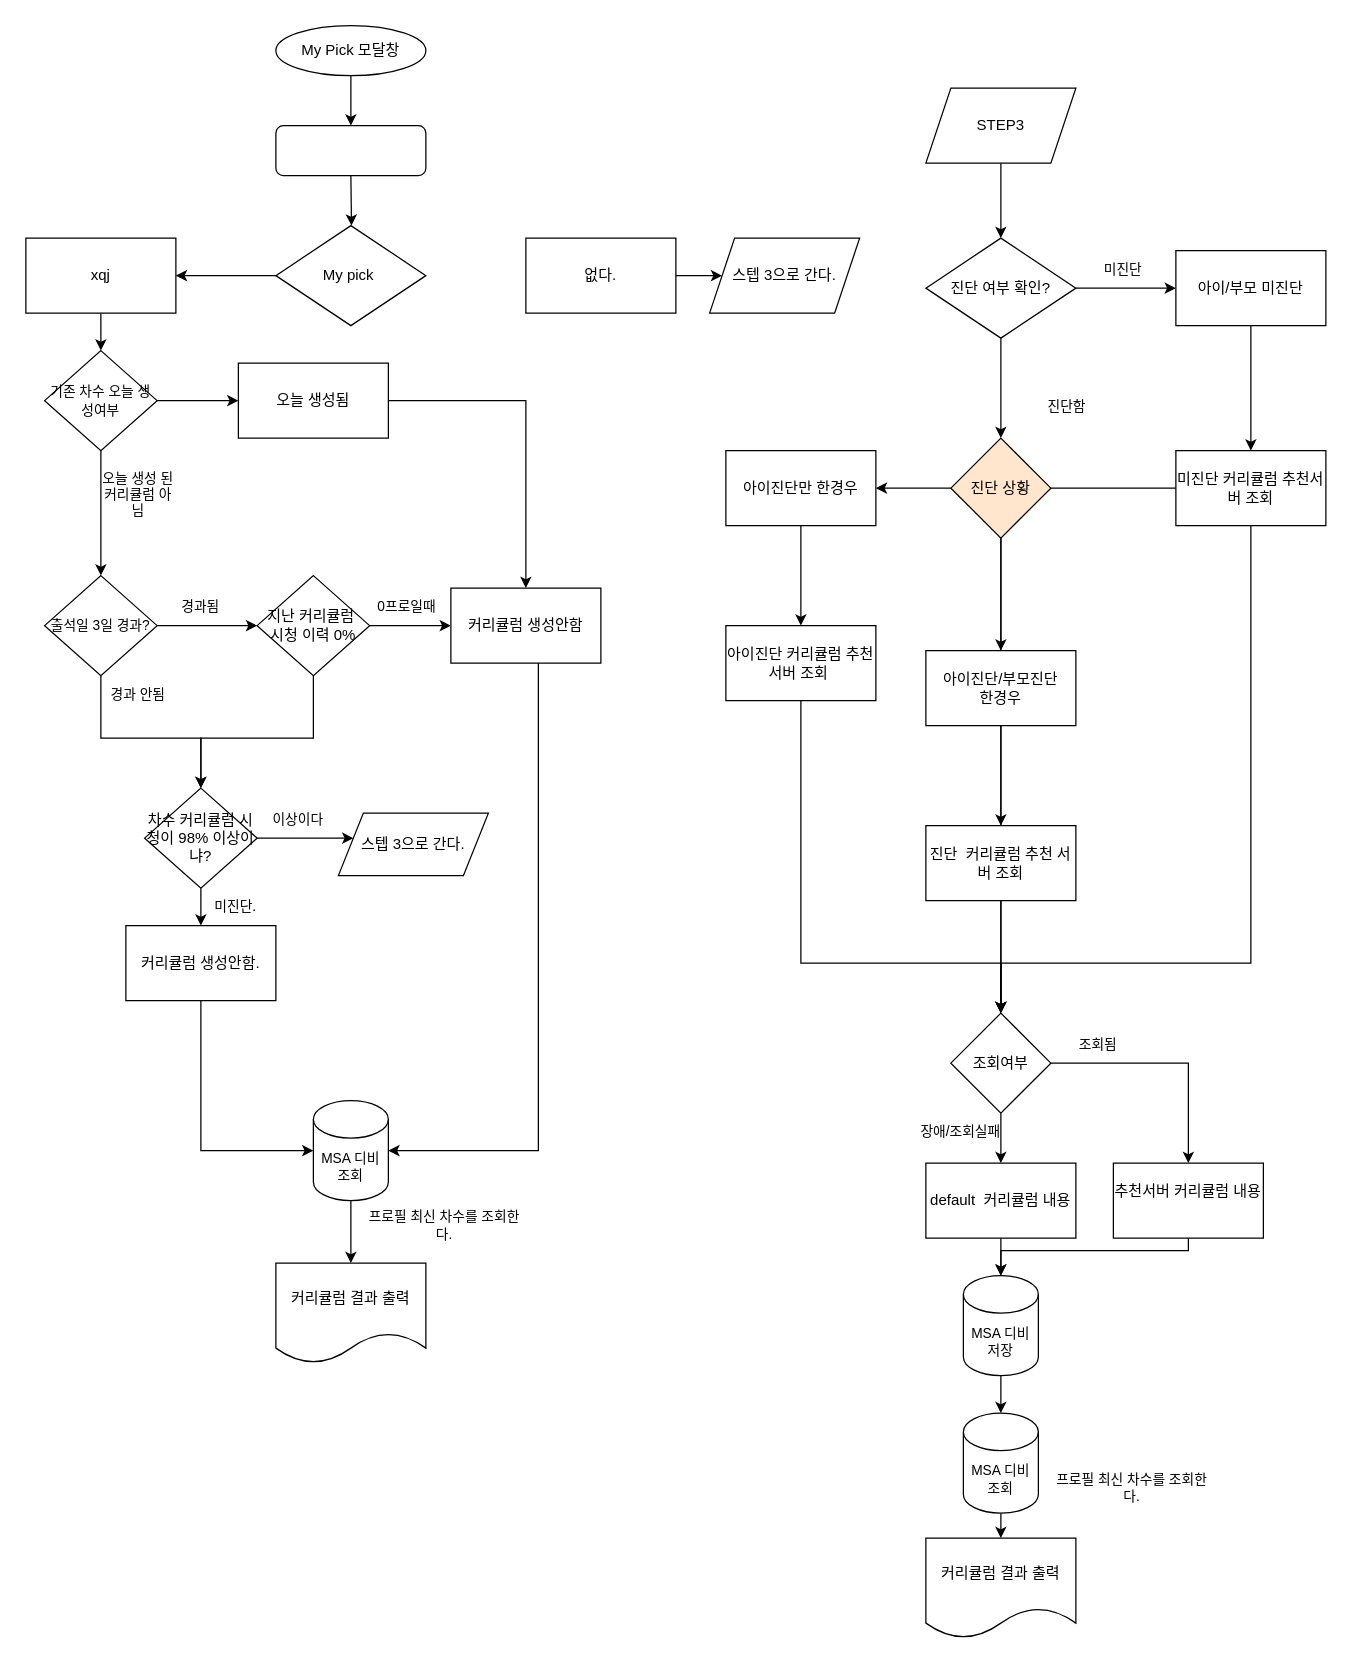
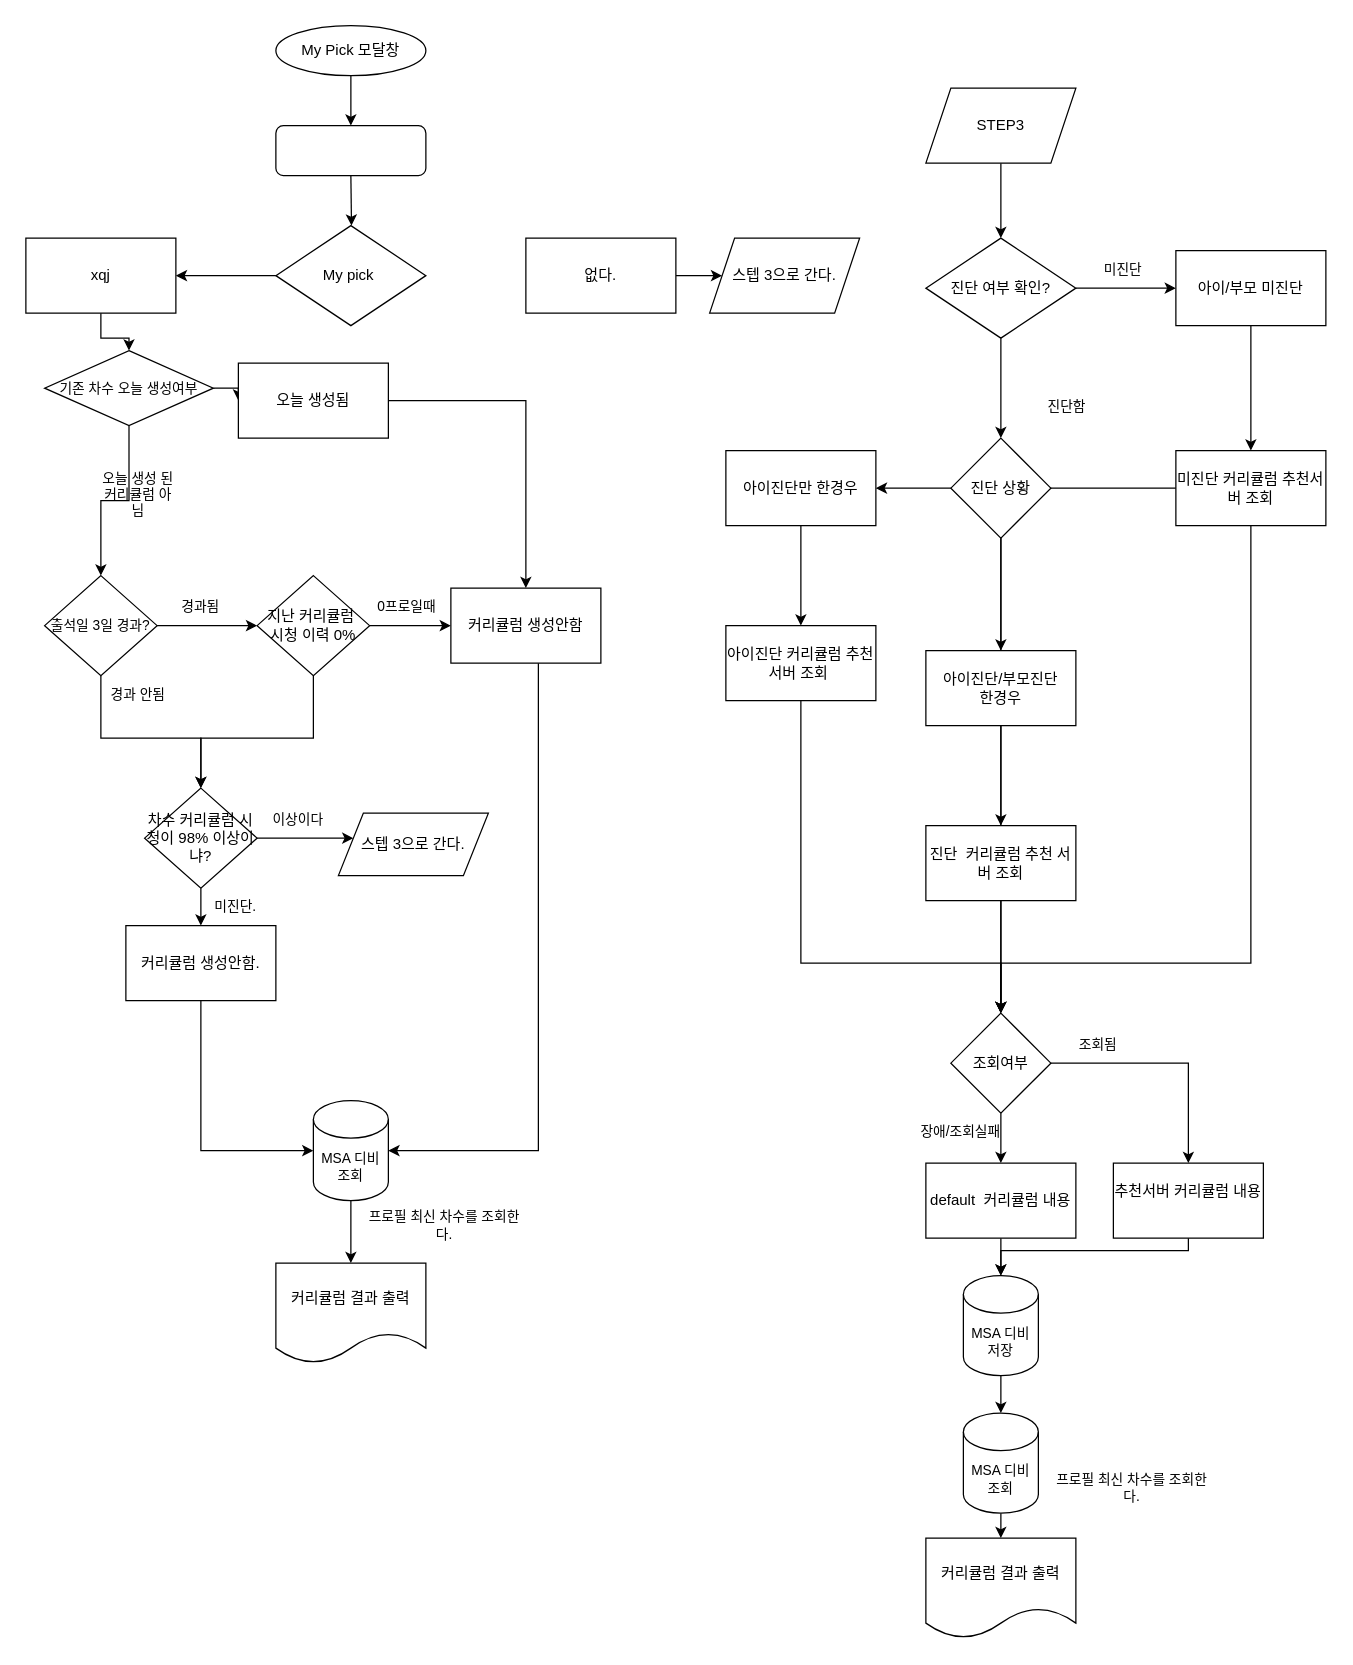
node "기존 차수 오늘 생성여부": size 113x100 -> 169x75
node "진단 상황": fillcolor #ffe6cc -> #ffffff
